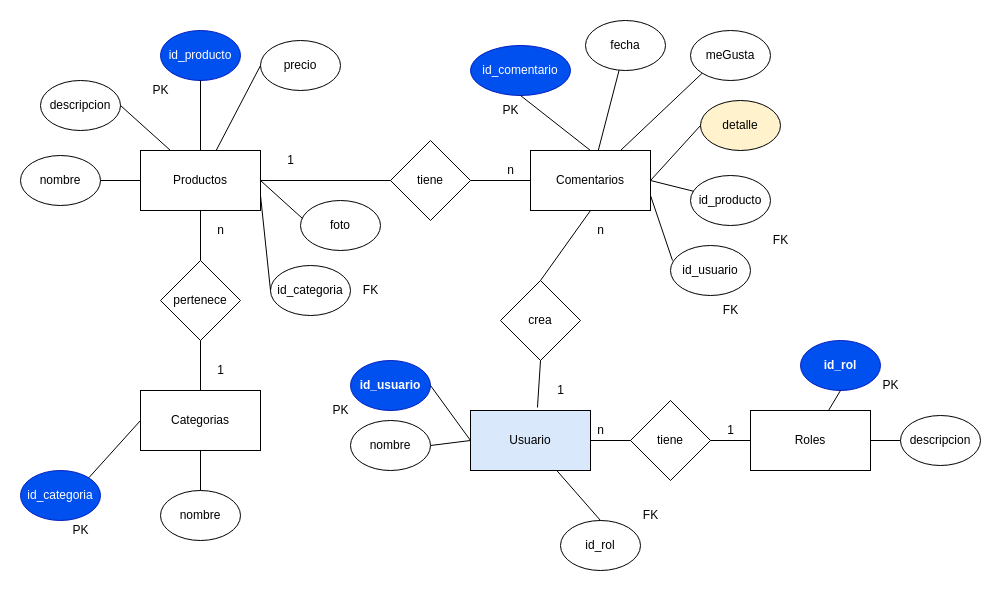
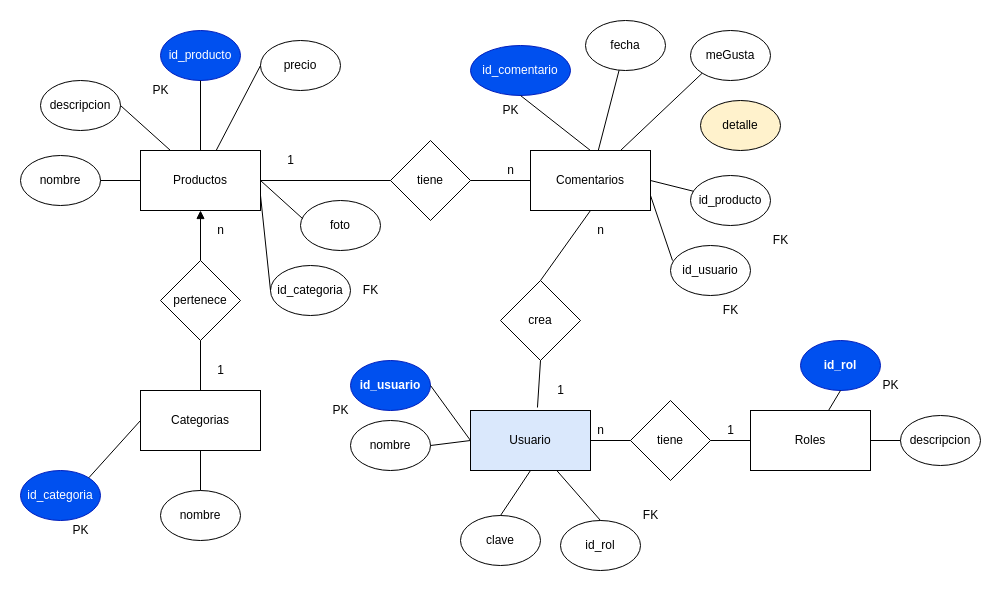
edge "detalle" -- "Comentarios": removed
edge "Productos" -- "pertenece": arrowhead none -> block
edge "Usuario" -- "clave": added
node "clave": added
